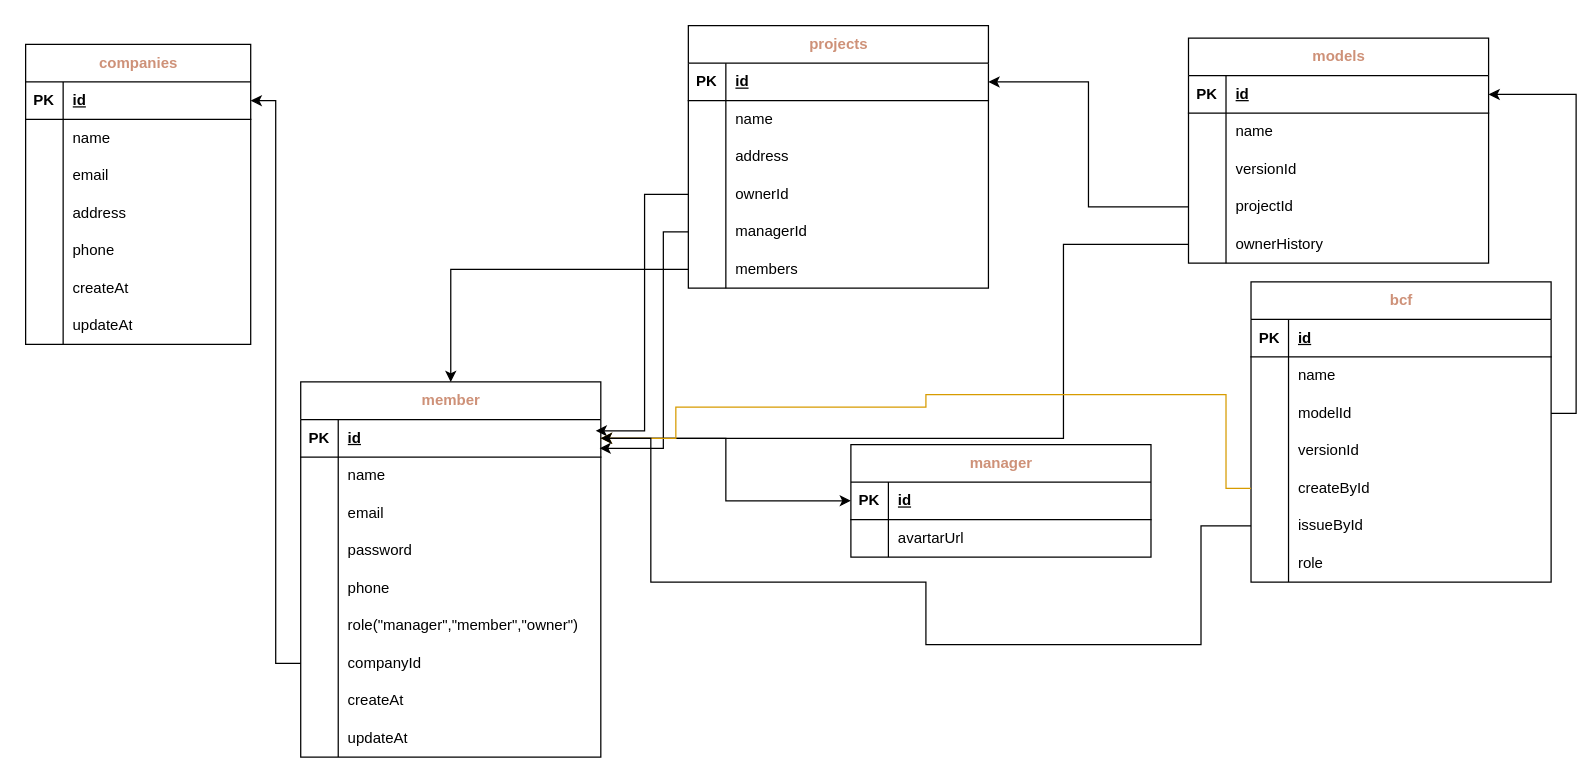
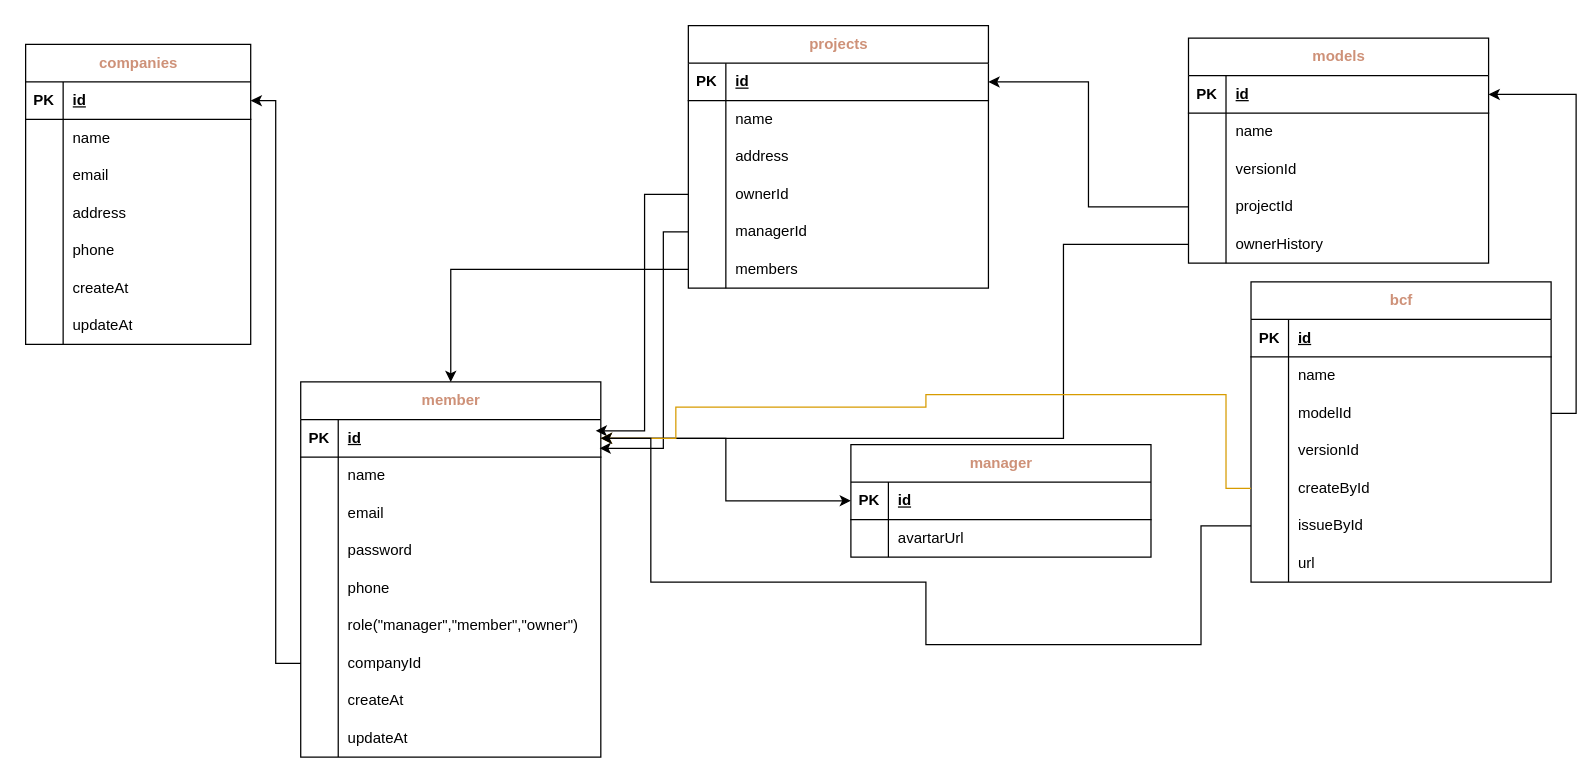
node "role": label "role" -> "url"
